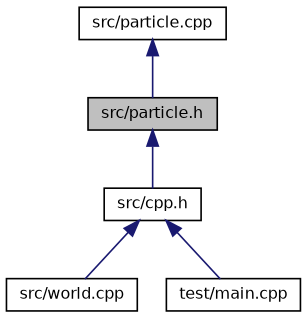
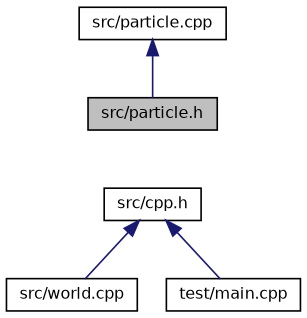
edge "src/cpp.h" -> "src/particle.h": removed
